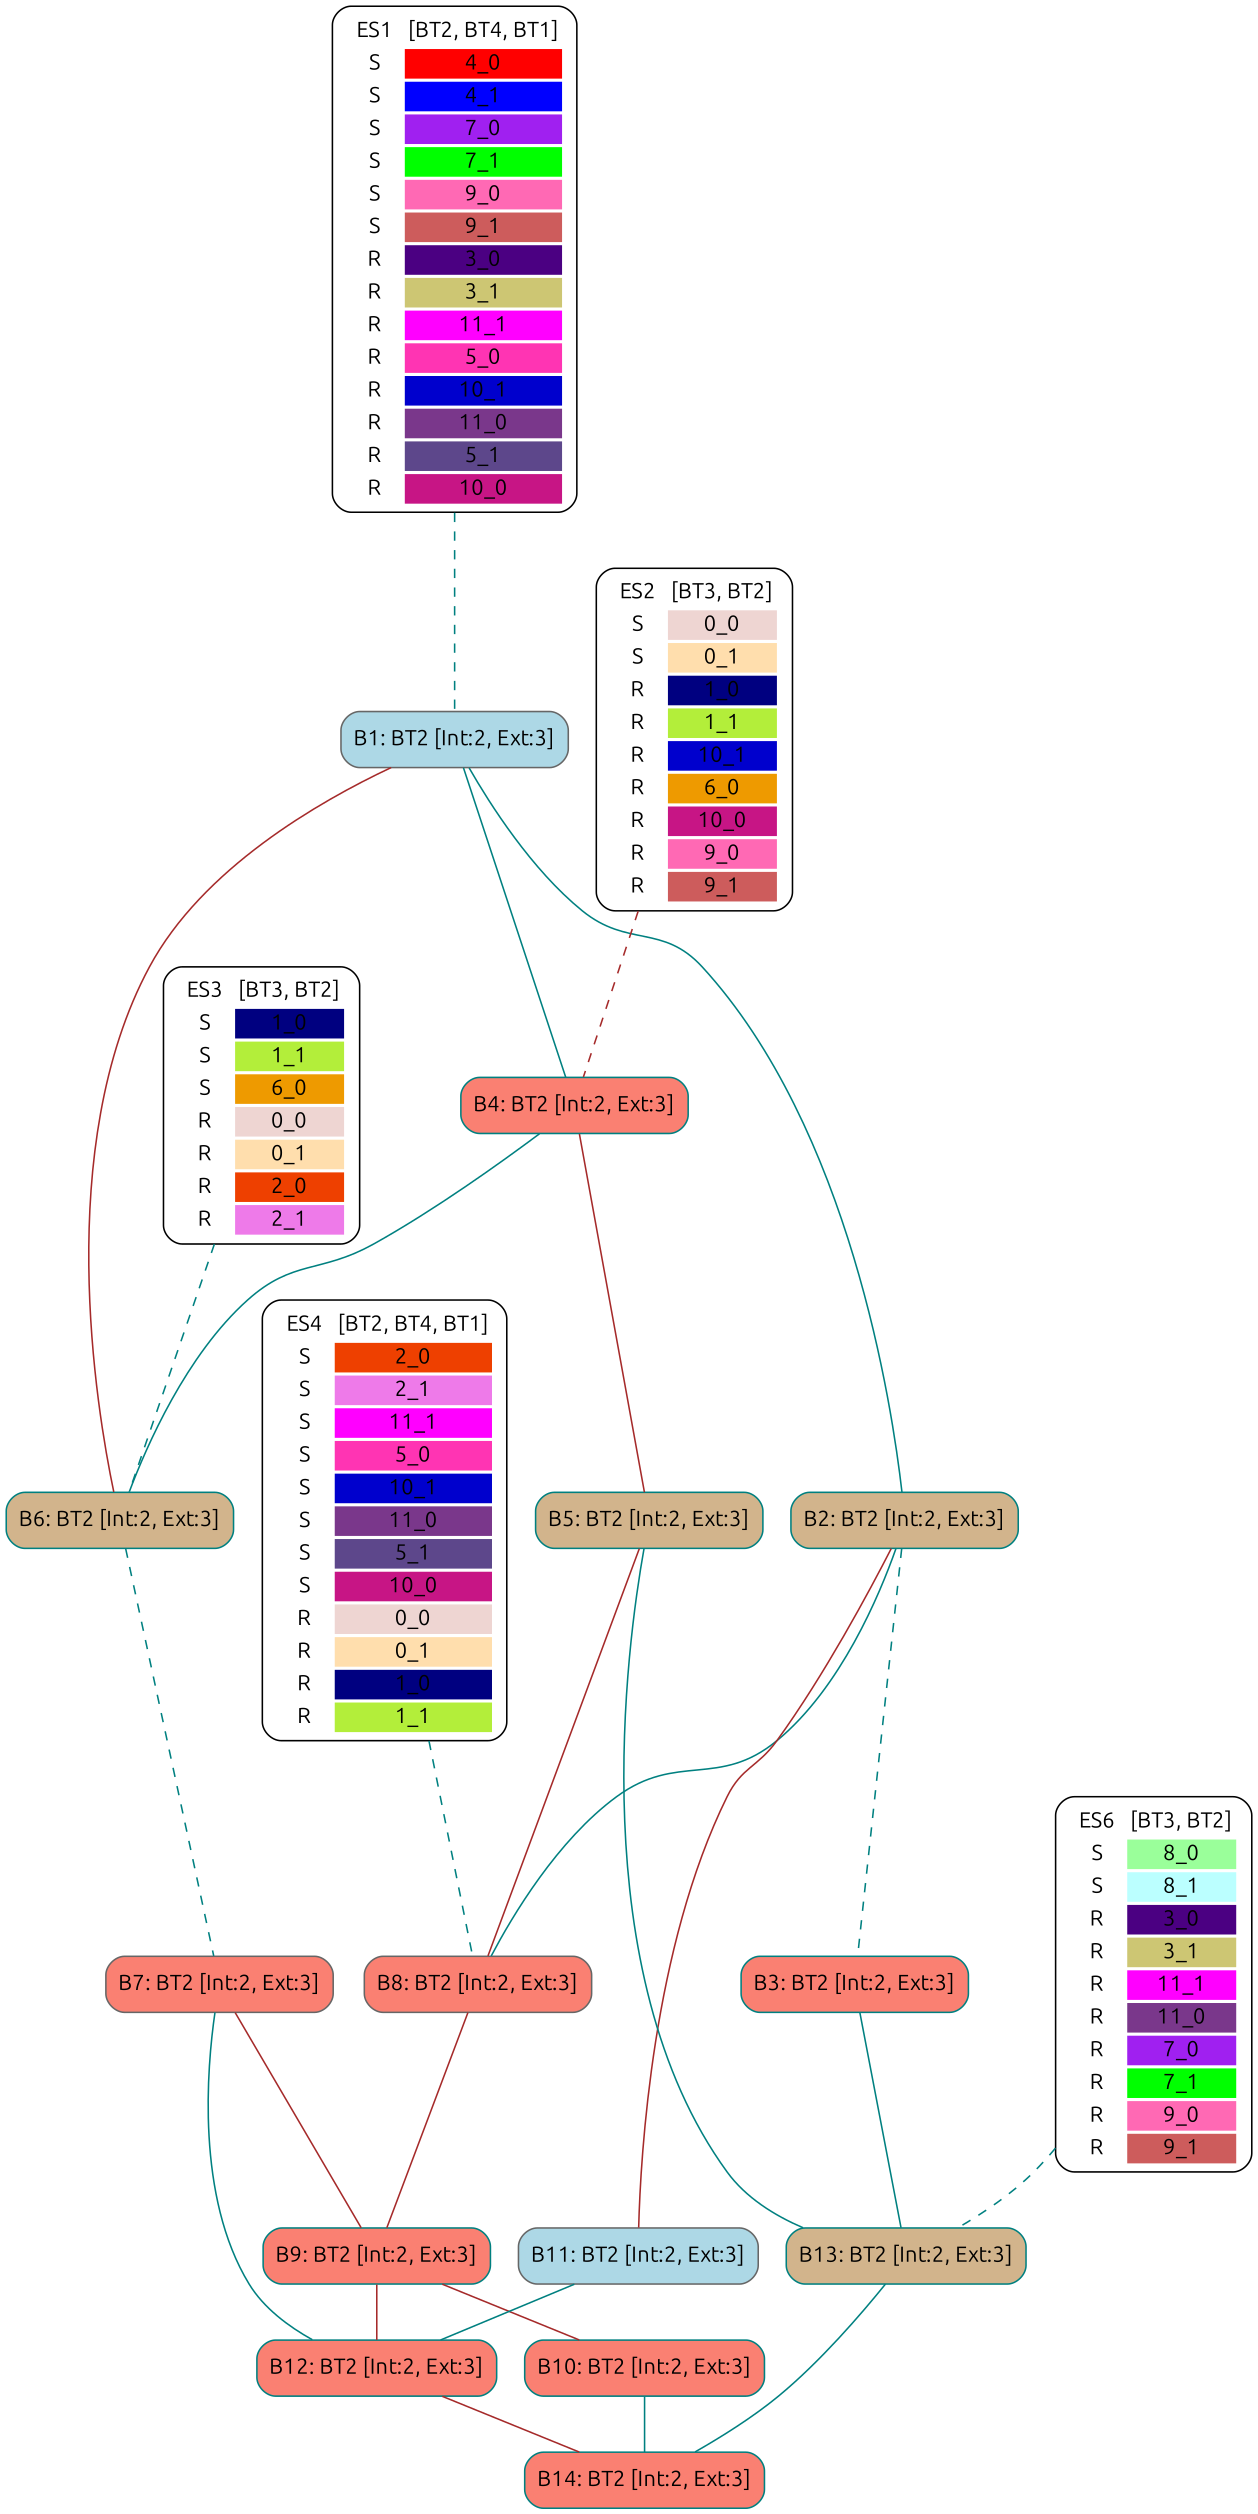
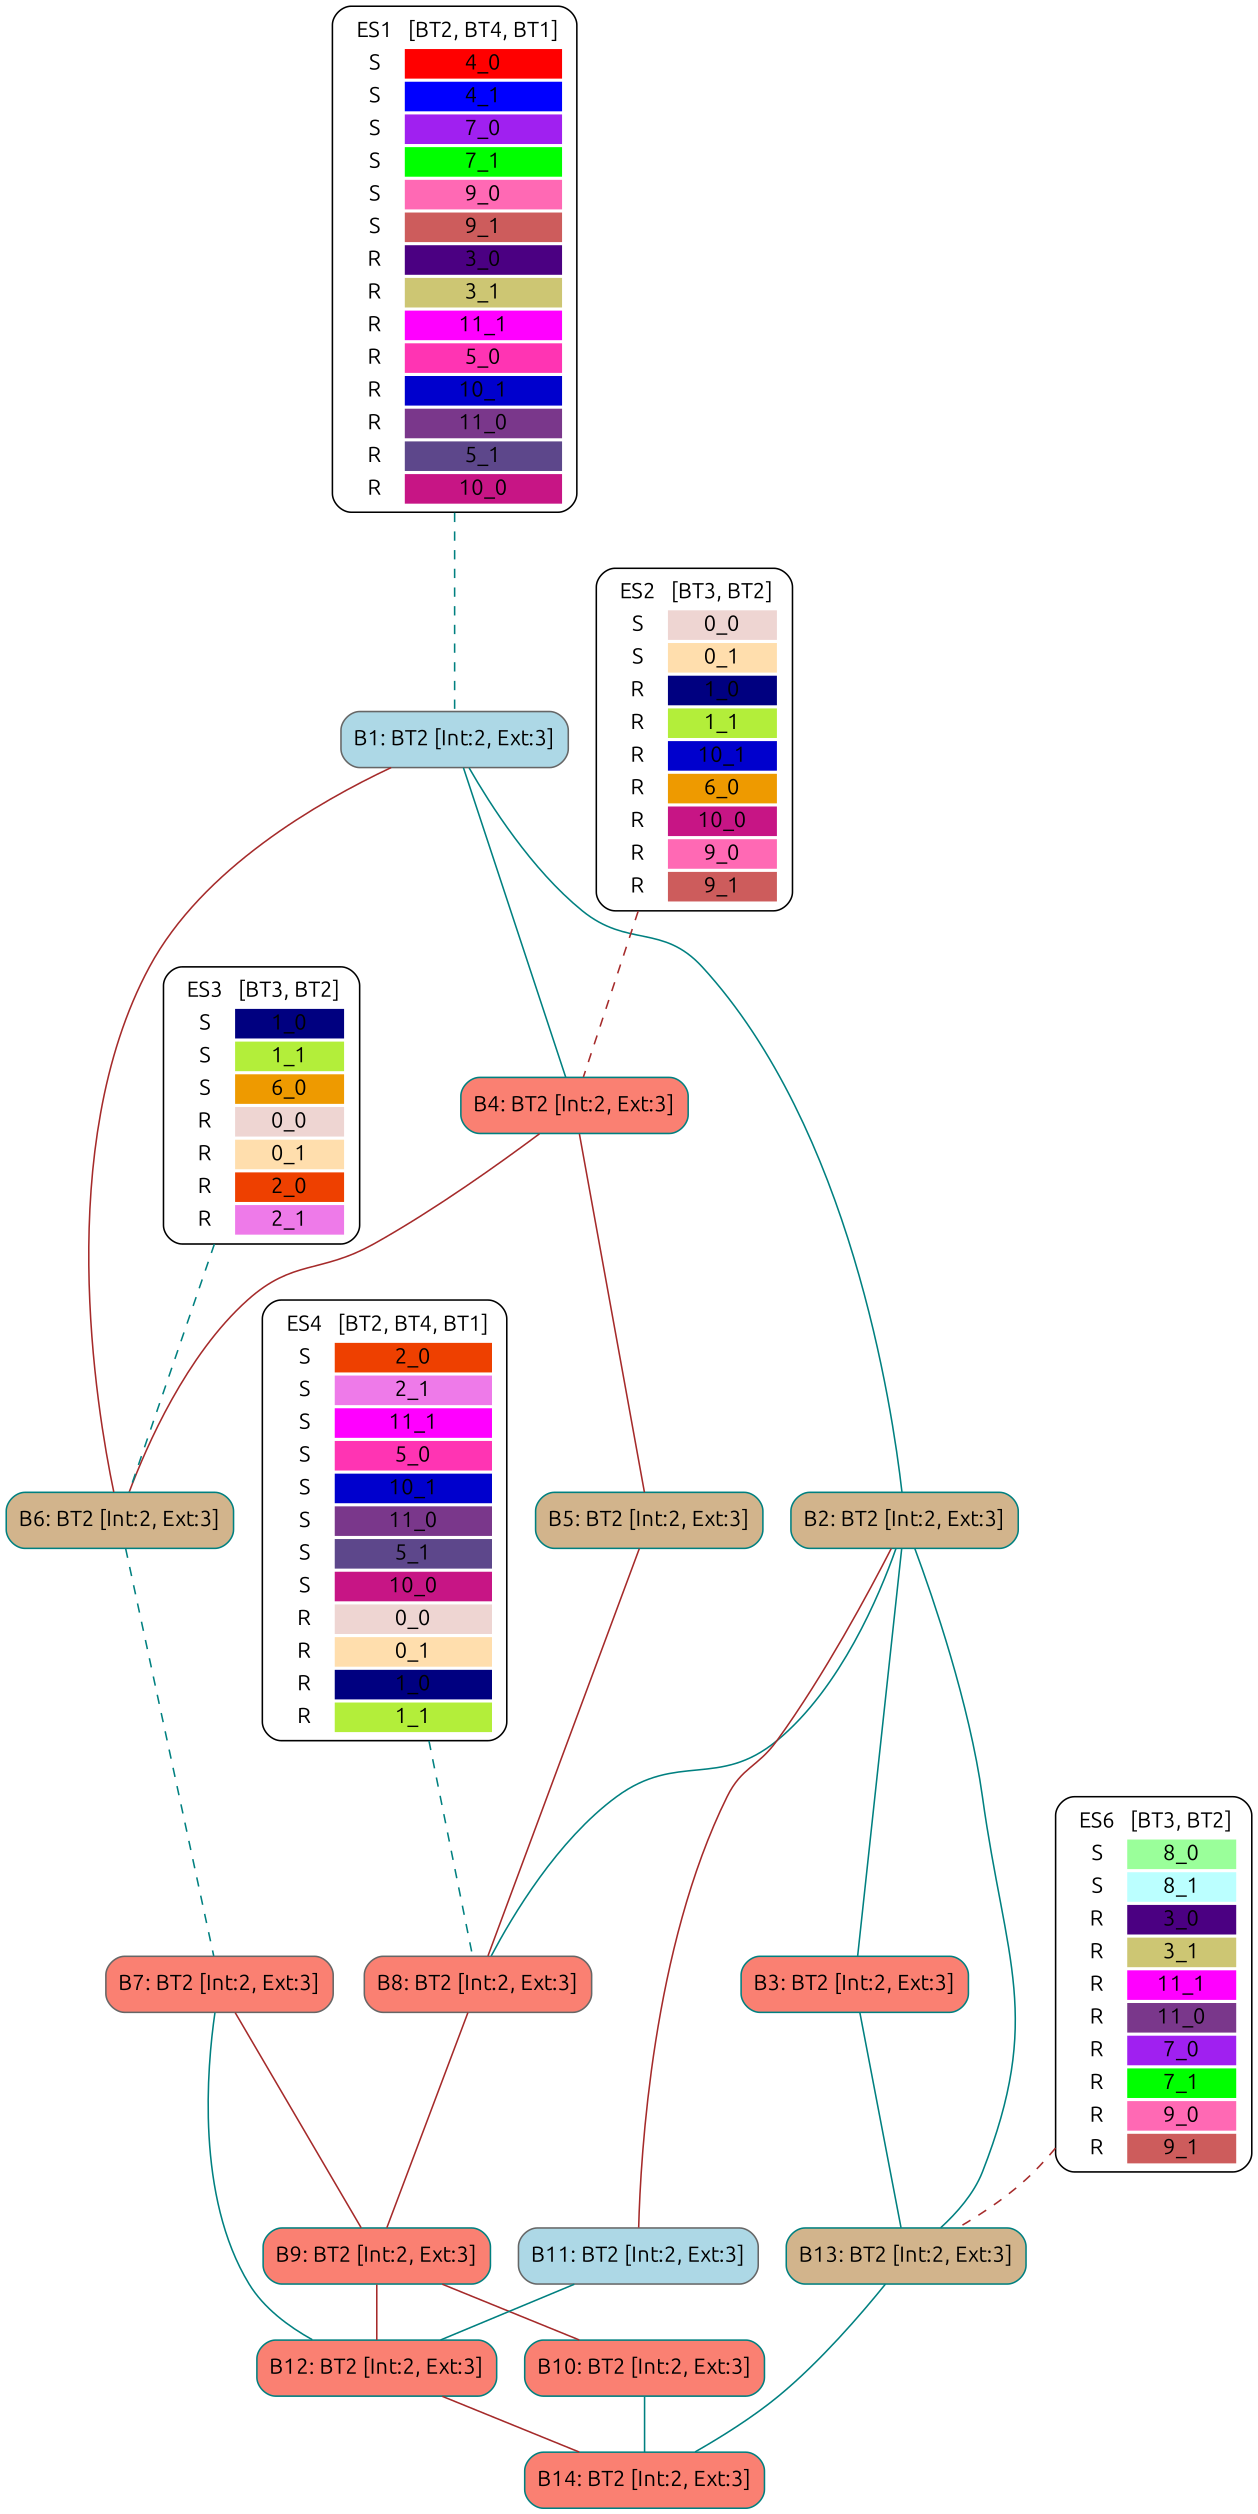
edge "B4: BT2 [Int:2, Ext:3]" -- "B6: BT2 [Int:2, Ext:3]": color teal -> brown
edge "B2: BT2 [Int:2, Ext:3]" -- "B3: BT2 [Int:2, Ext:3]": style dashed -> solid
edge "B5: BT2 [Int:2, Ext:3]" -- "B13: BT2 [Int:2, Ext:3]": now "B2: BT2 [Int:2, Ext:3]" -- "B13: BT2 [Int:2, Ext:3]"
edge "ES6" -- "B13: BT2 [Int:2, Ext:3]": color teal -> brown
